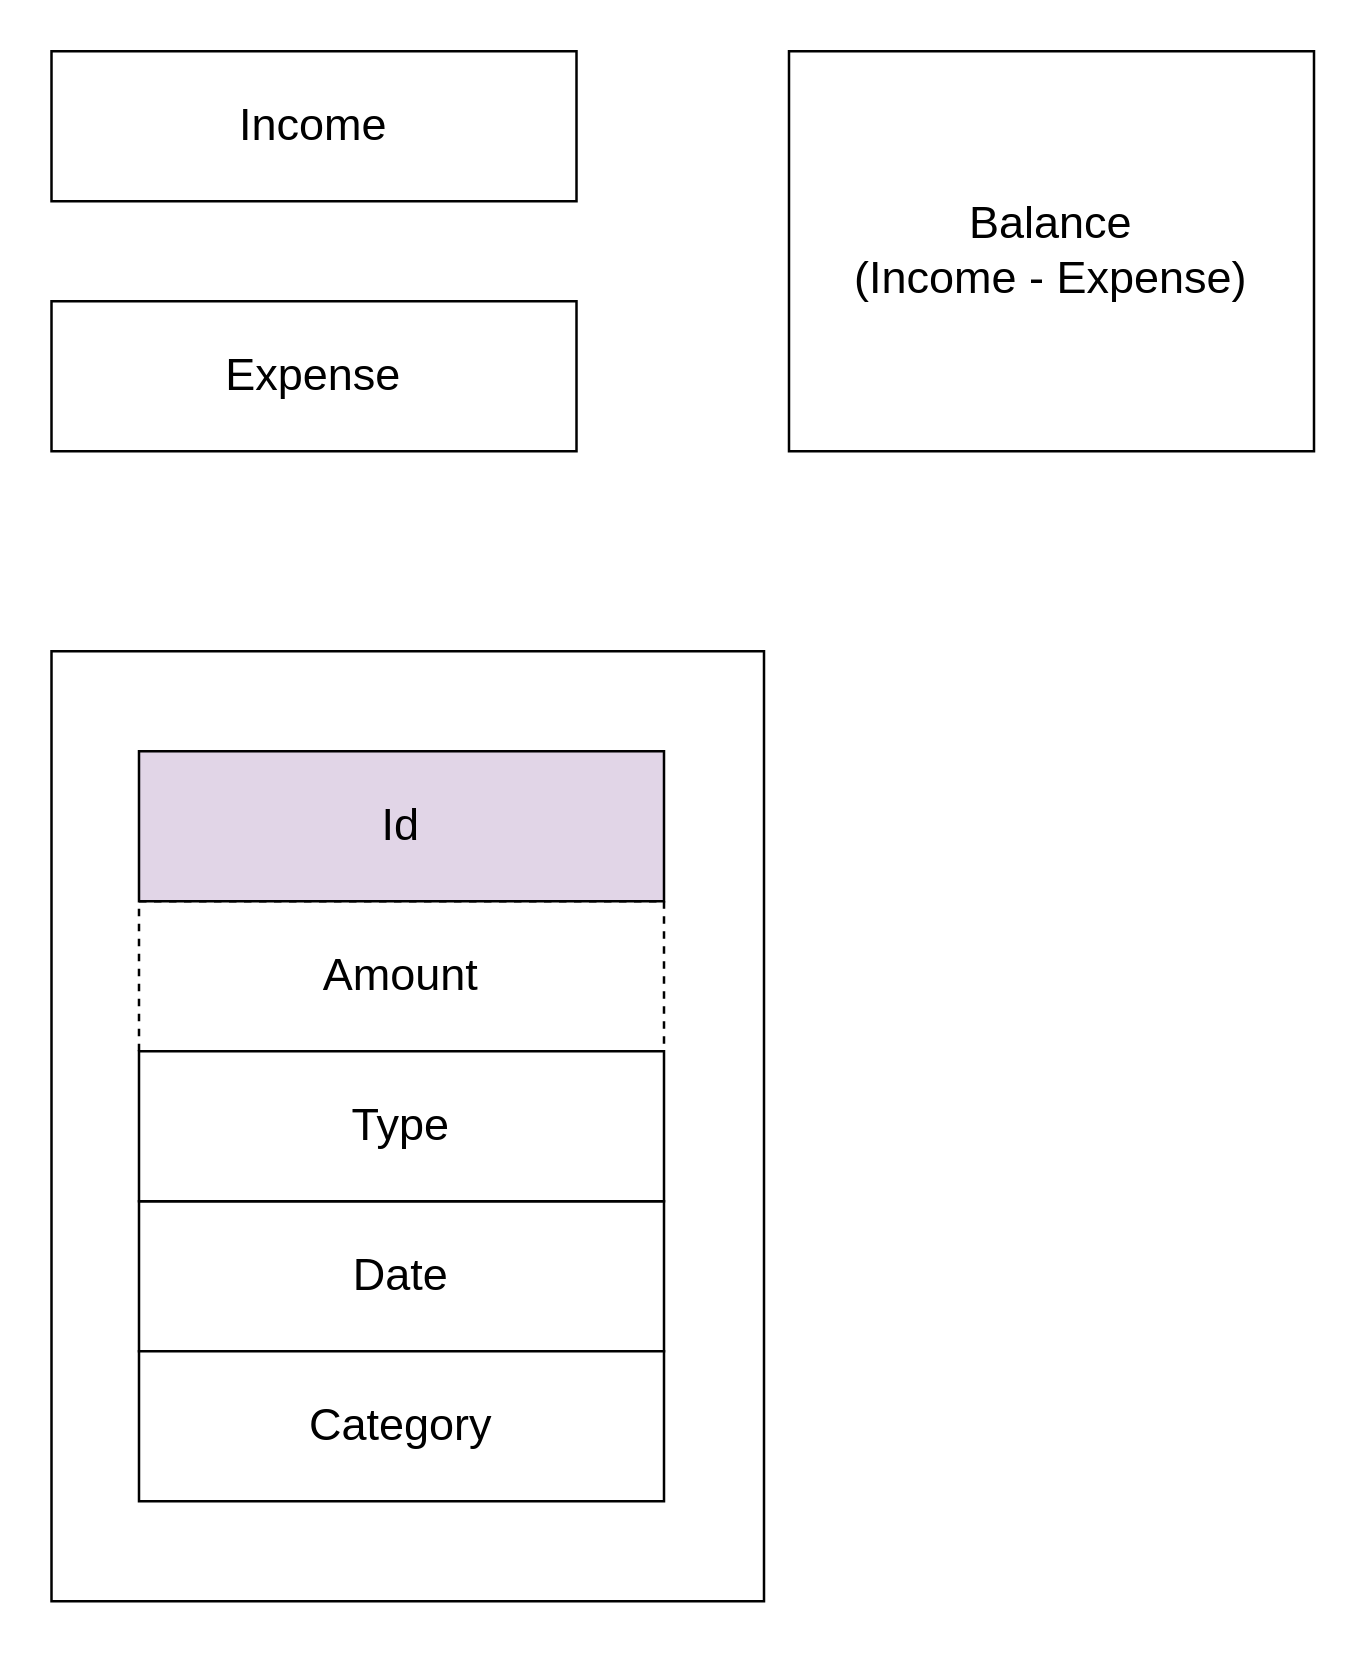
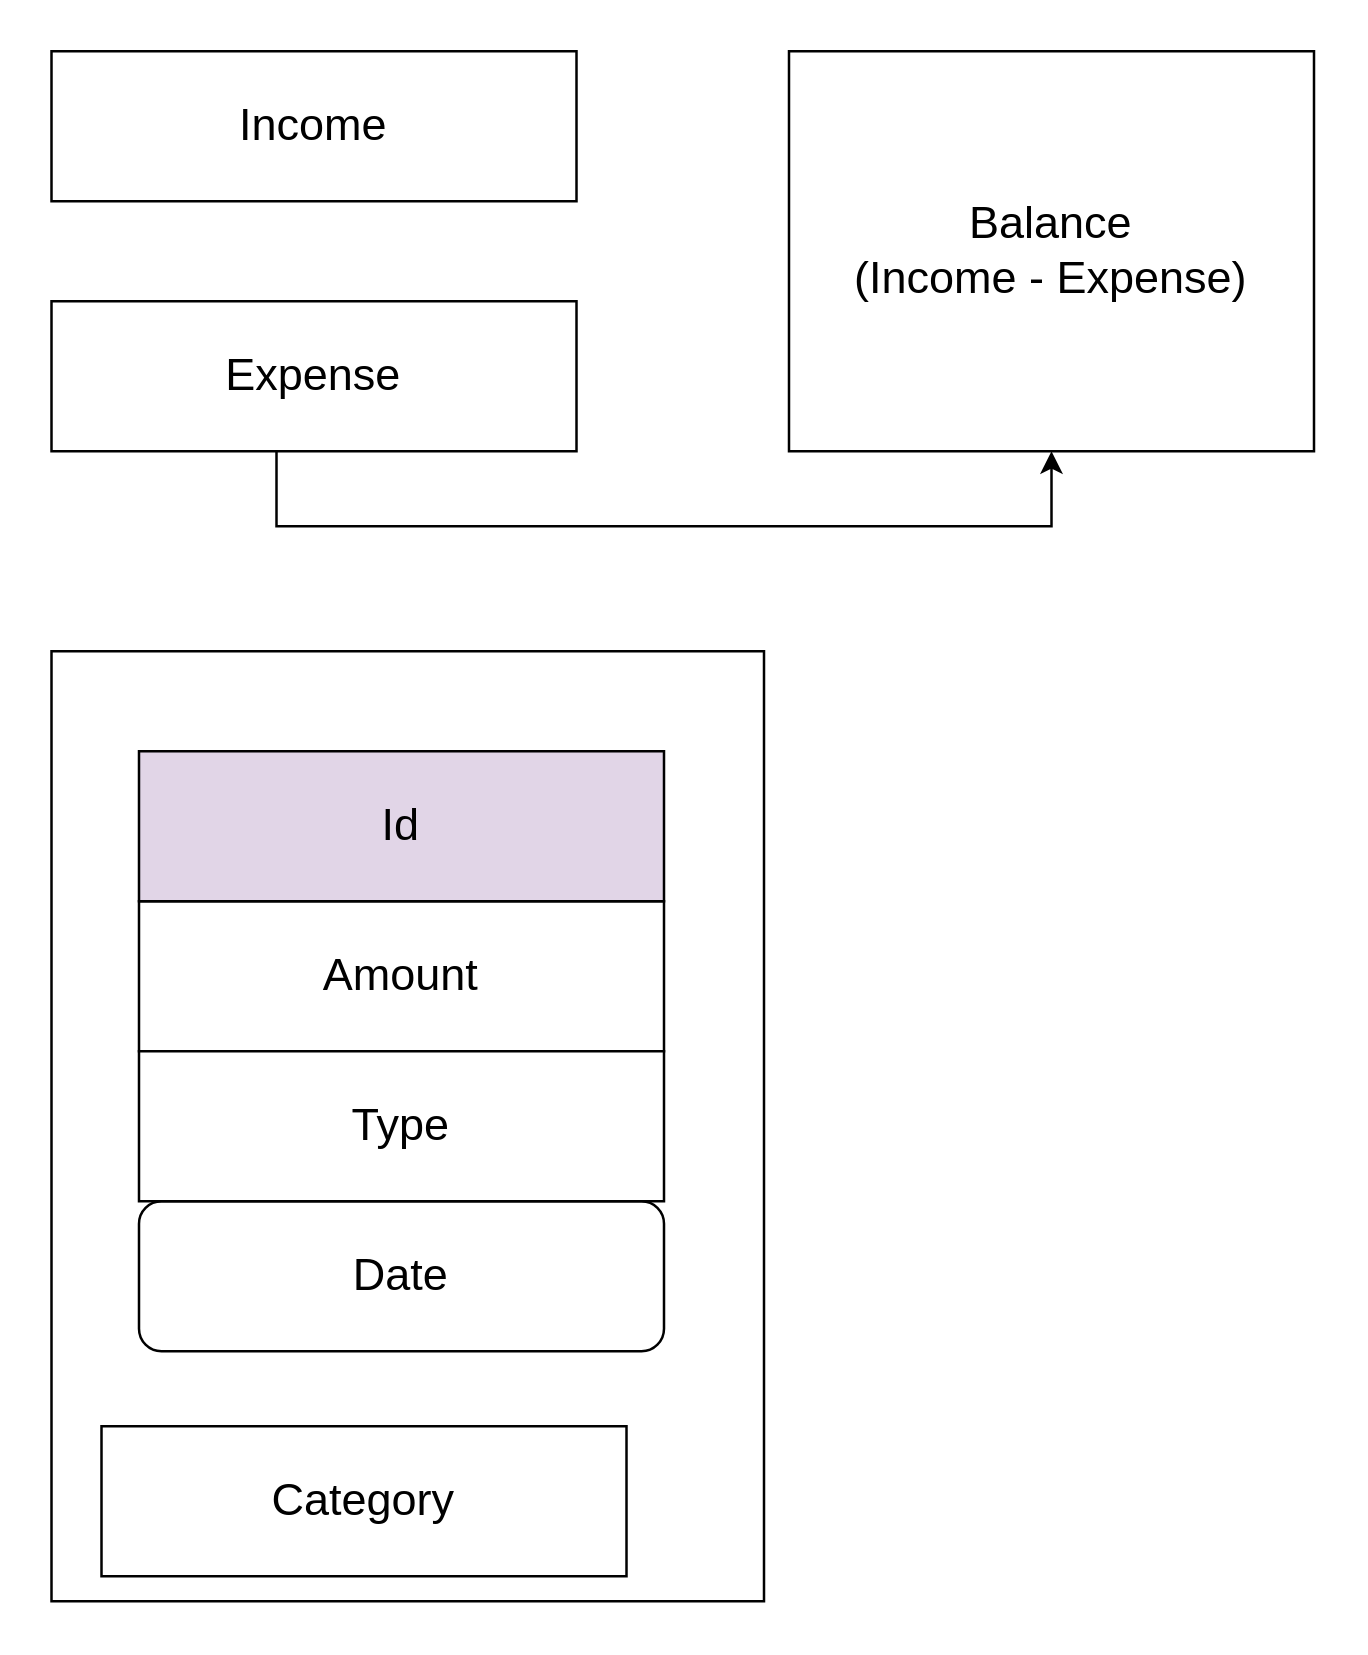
edge "Expense" -> "Balance (Income - Expense)": added
node "Amount": style dashed -> solid
node "Date": shape rectangle -> rounded rectangle
node "Category": moved (401, 1426) -> (364, 1501)
